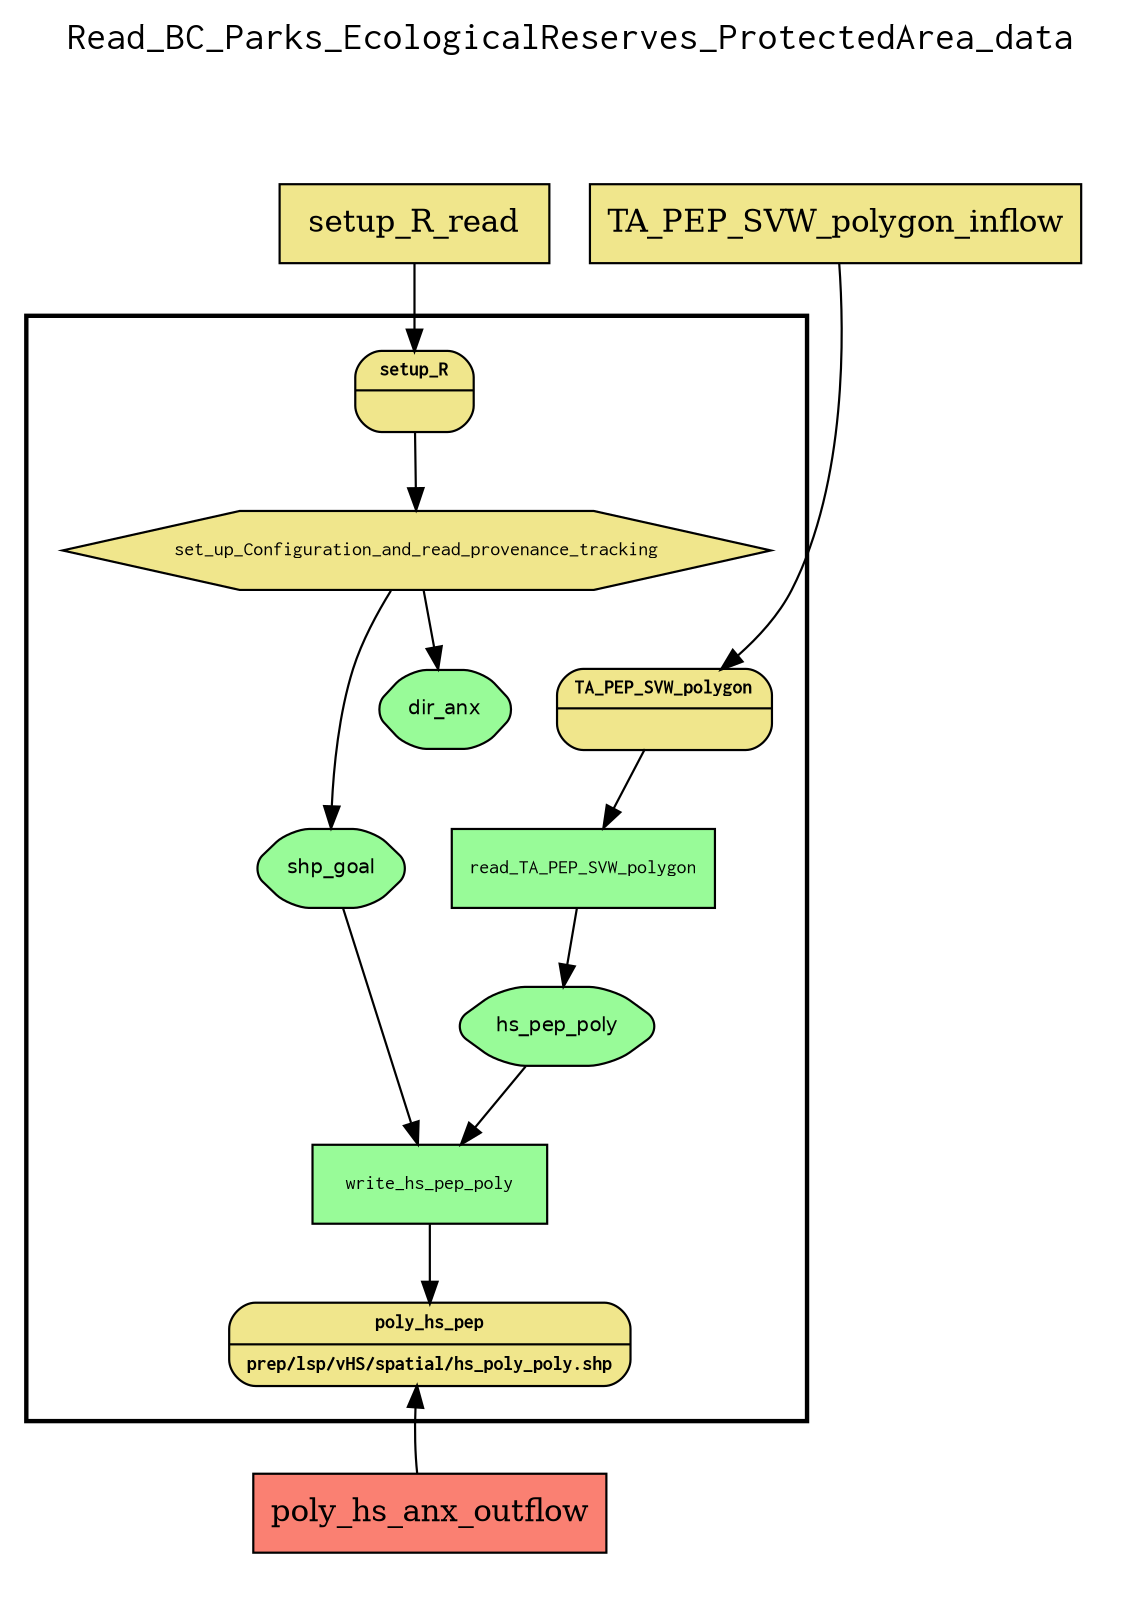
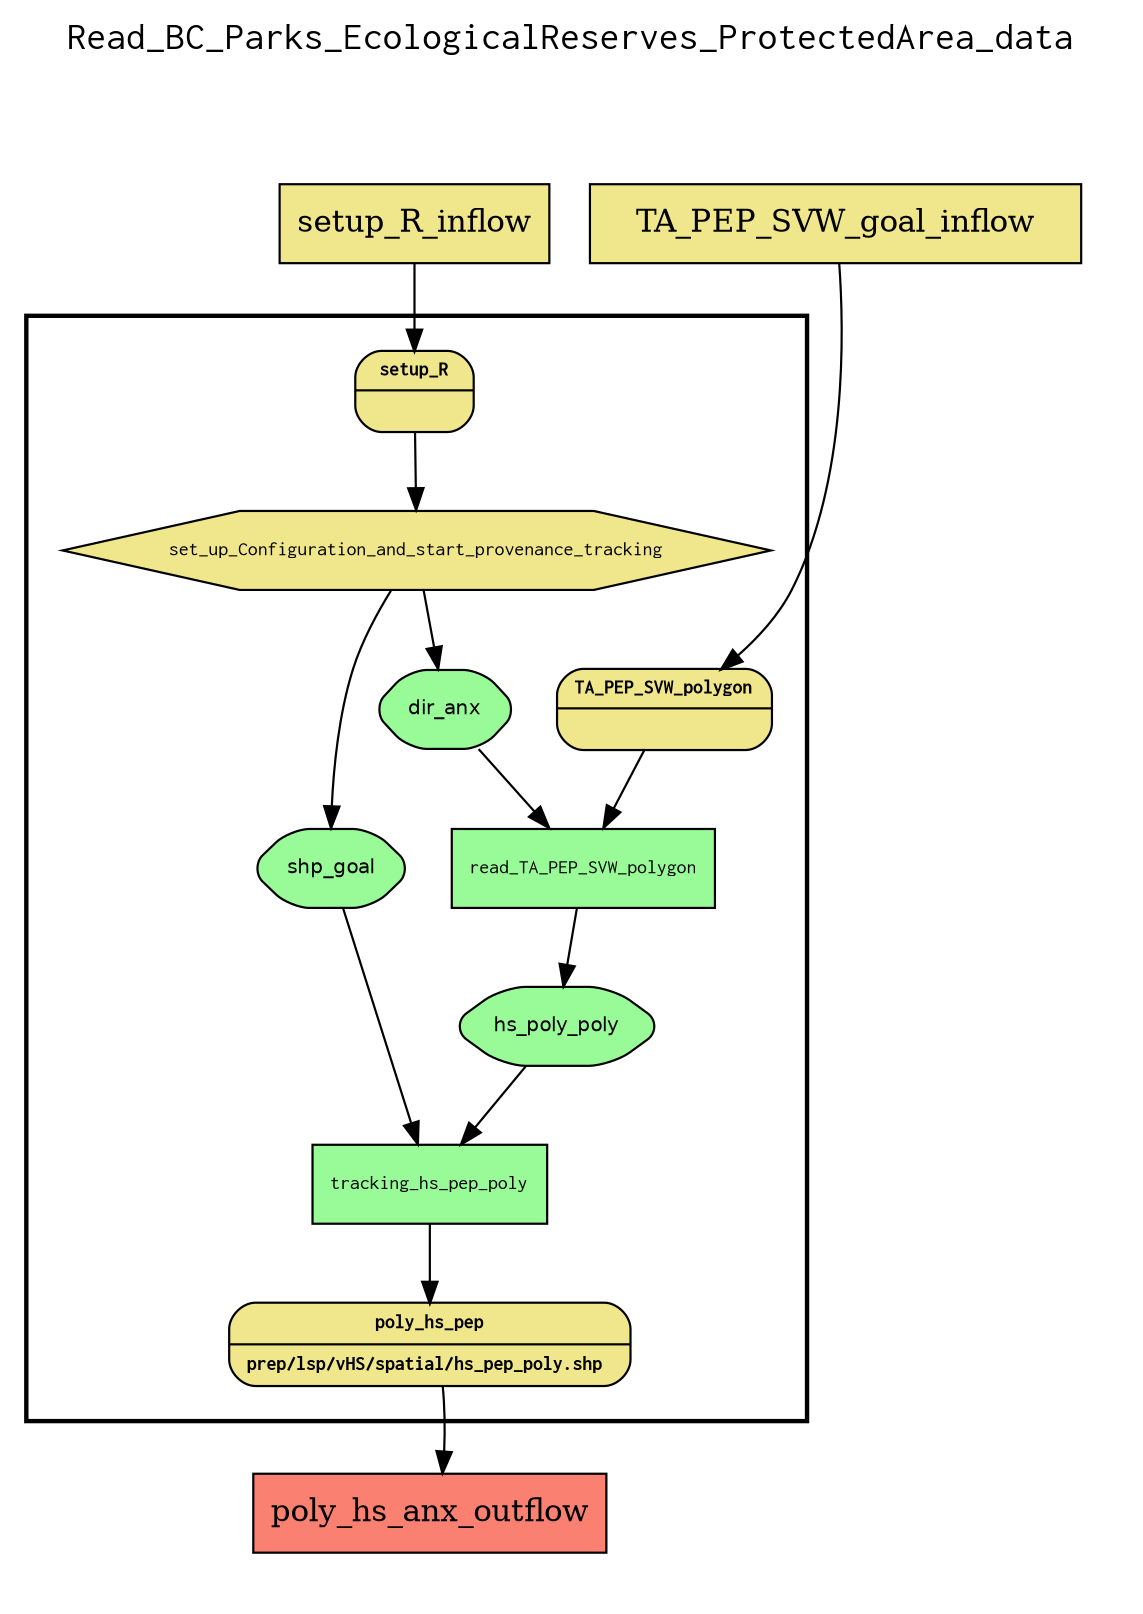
node "setup_R_read": label "setup_R_read" -> "setup_R_inflow"
node "TA_PEP_SVW_polygon_inflow": label "TA_PEP_SVW_polygon_inflow" -> "TA_PEP_SVW_goal_inflow"
node "set_up_Configuration_and_read_provenance_tracking": label "set_up_Configuration_and_read_provenance_tracking" -> "set_up_Configuration_and_start_provenance_tracking"
edge "dir_anx" -> "read_TA_PEP_SVW_polygon": added
node "hs_pep_poly": label "hs_pep_poly" -> "hs_poly_poly"
node "write_hs_pep_poly": label "write_hs_pep_poly" -> "tracking_hs_pep_poly"
node "poly_hs_pep": text "prep/lsp/vHS/spatial/hs_poly_poly.shp" -> "prep/lsp/vHS/spatial/hs_pep_poly.shp"
edge "poly_hs_anx_outflow" -> "poly_hs_pep": reversed
